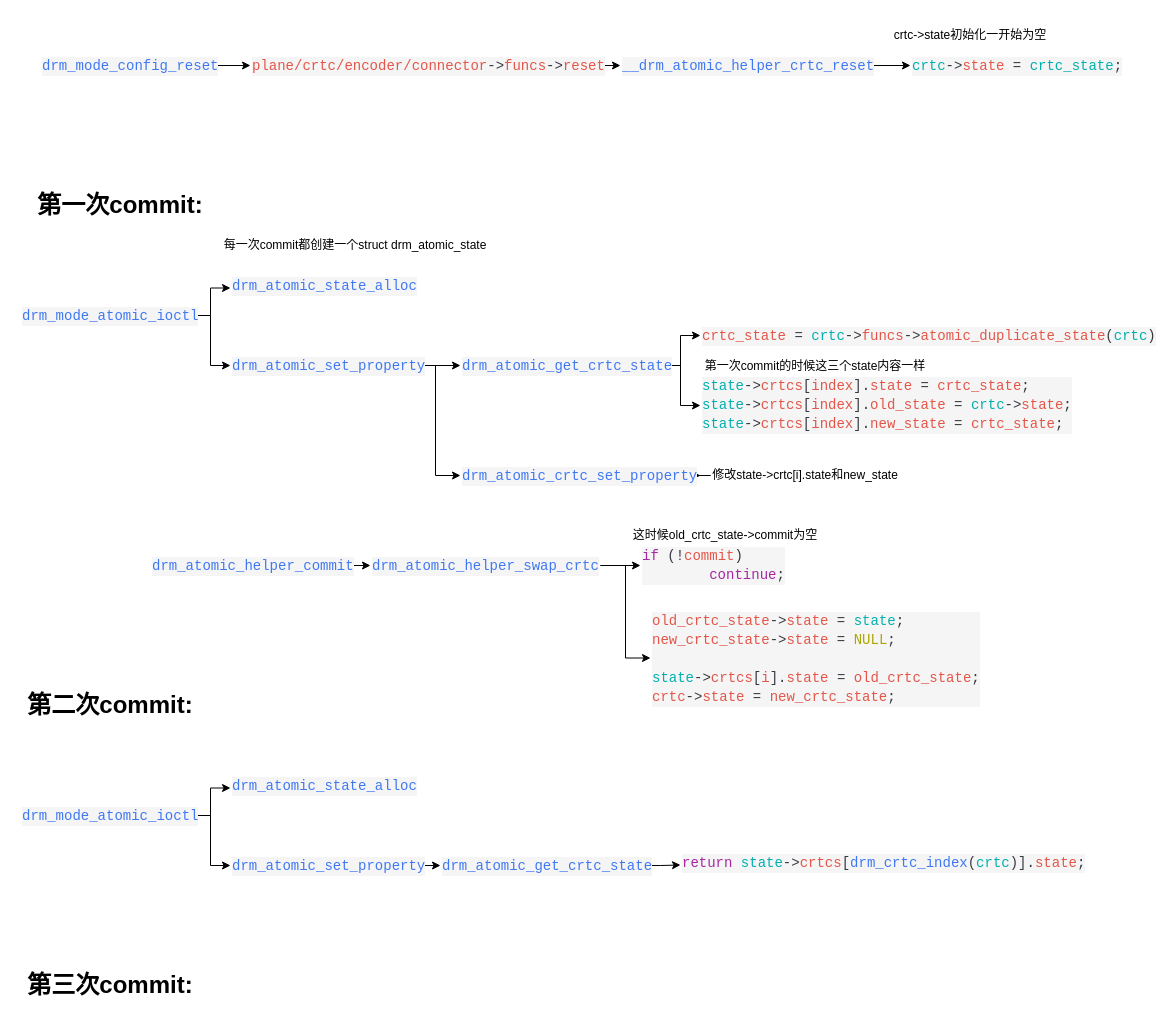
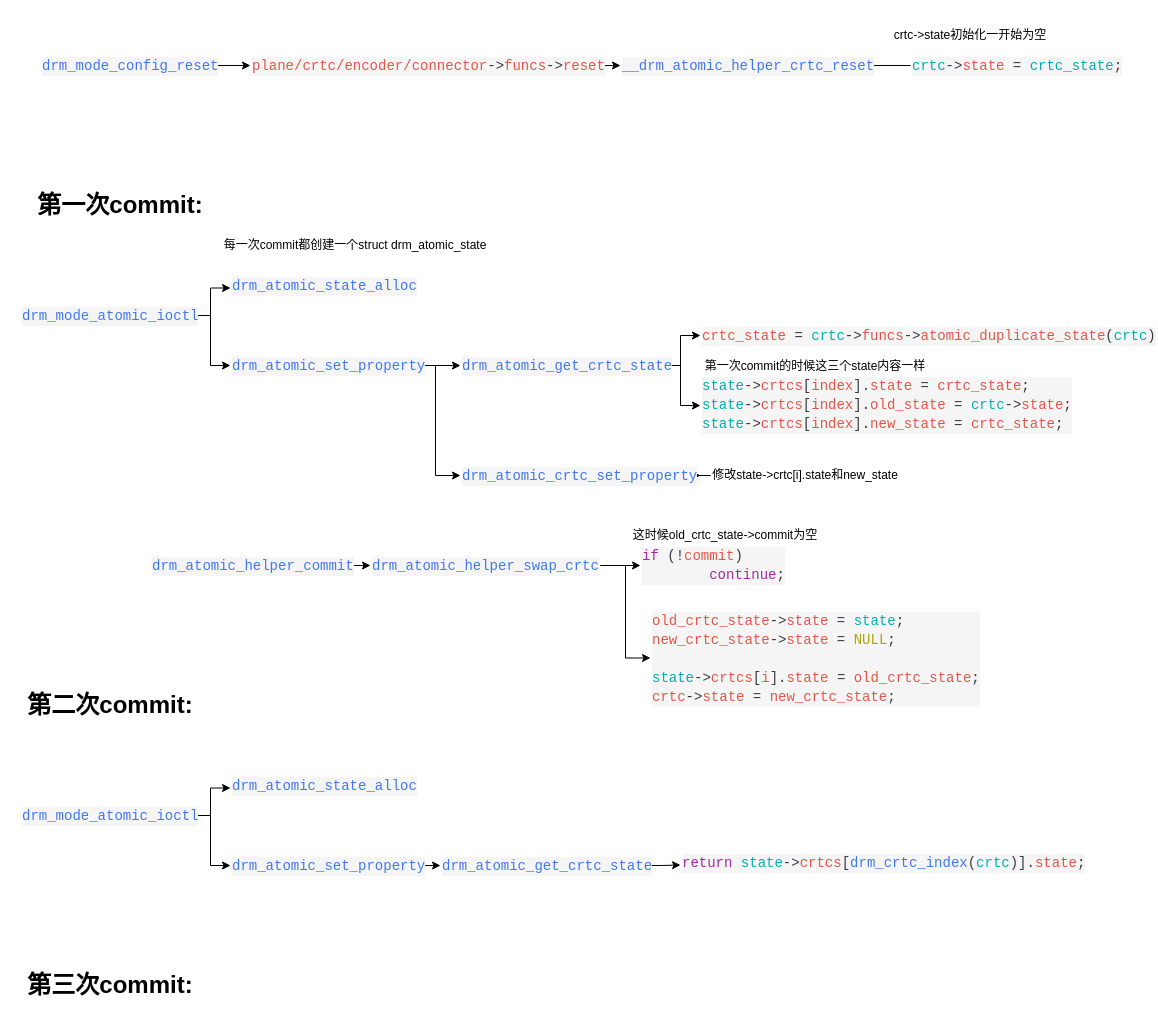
edge "__drm_atomic_helper_crtc_reset" -> "crtc->state = crtc_state;": arrowhead classic -> none
